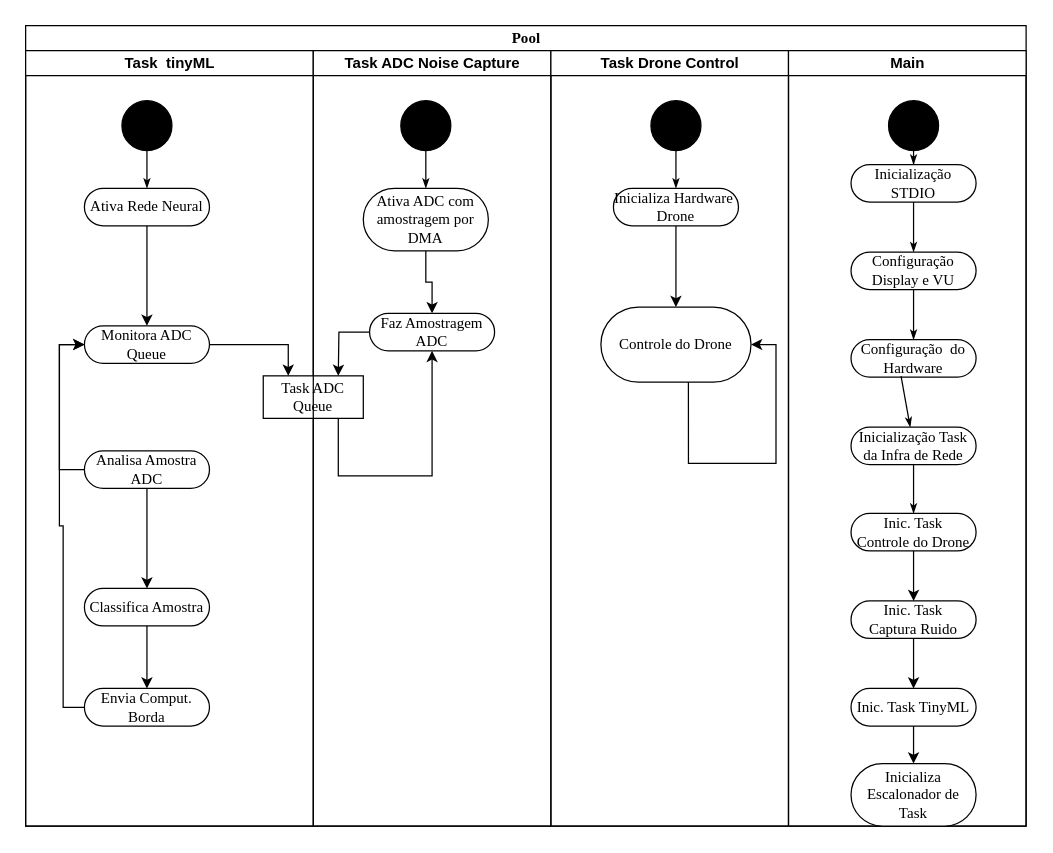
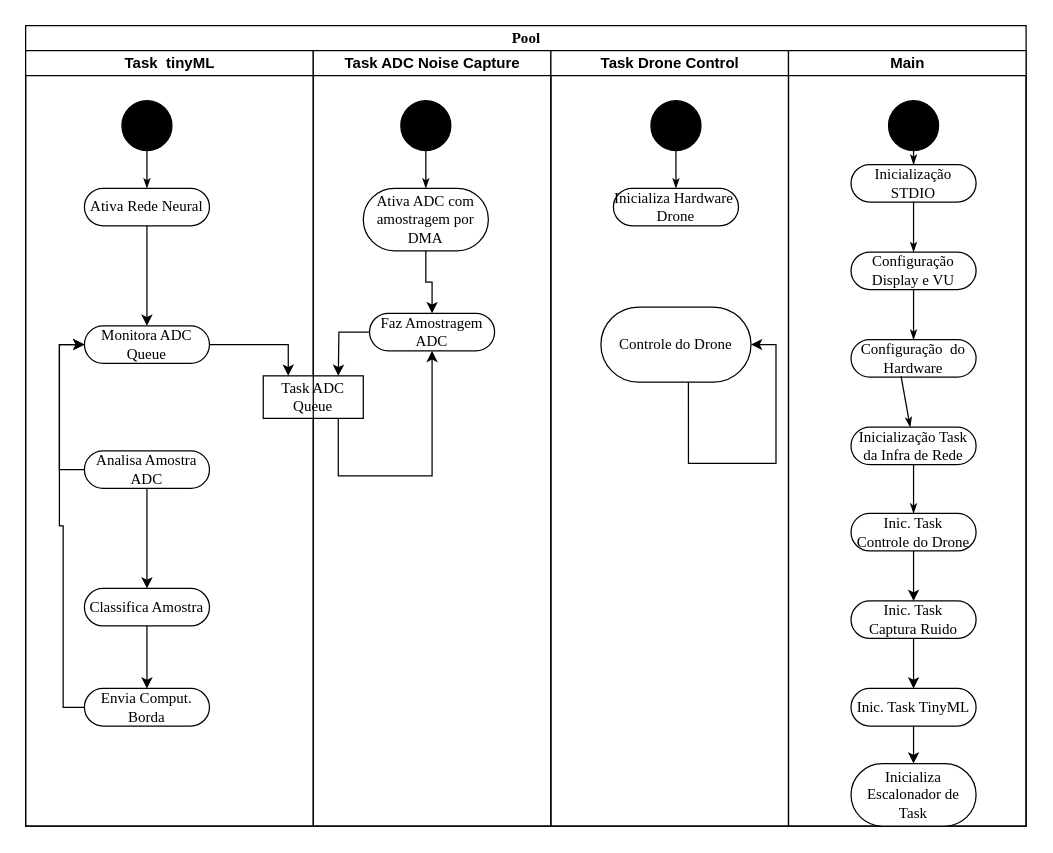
edge "Inicializa Hardware Drone" -> "Controle do Drone": removed
